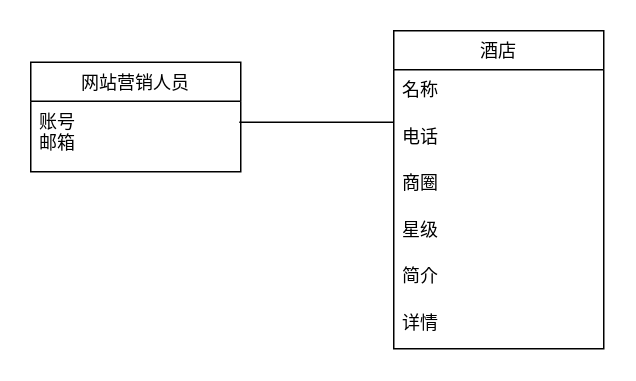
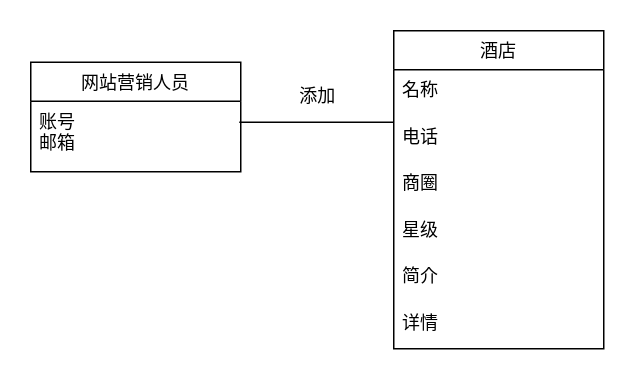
node "添加": added
